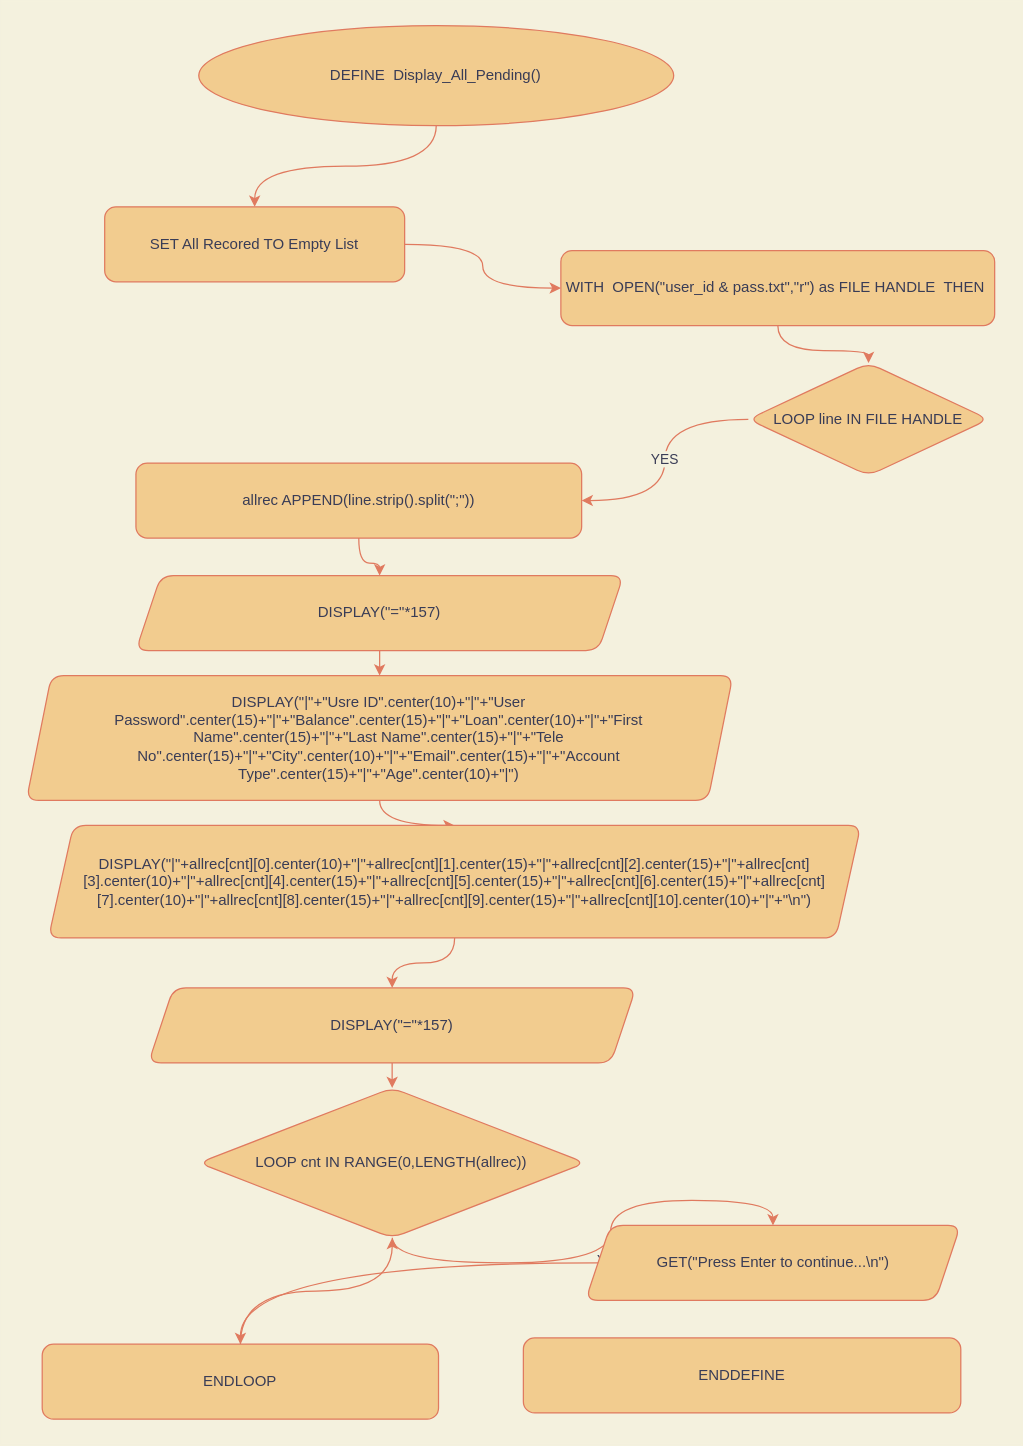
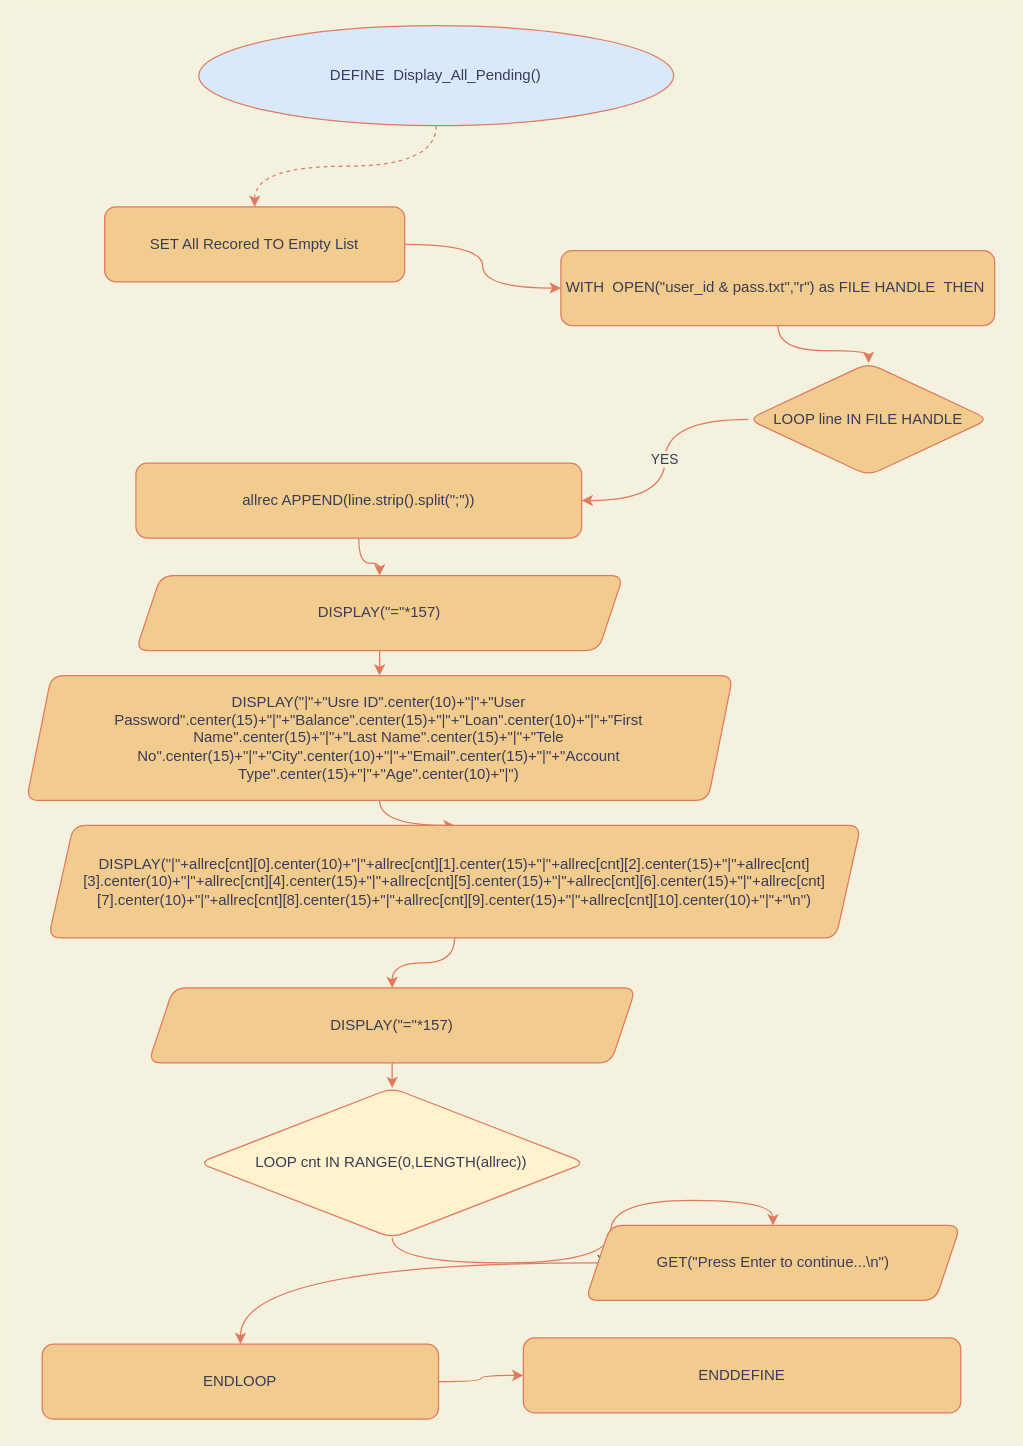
node "DEFINE Display_All_Pending()": fillcolor #f2cc8f -> #dae8fc
edge "DEFINE Display_All_Pending()" -> "SET All Recored TO Empty List": style solid -> dashed
node "LOOP cnt IN RANGE(0,LENGTH(allrec))": fillcolor #f2cc8f -> #fff2cc
edge "ENDLOOP" -> "LOOP cnt IN RANGE(0,LENGTH(allrec))": now "ENDLOOP" -> "ENDDEFINE"
